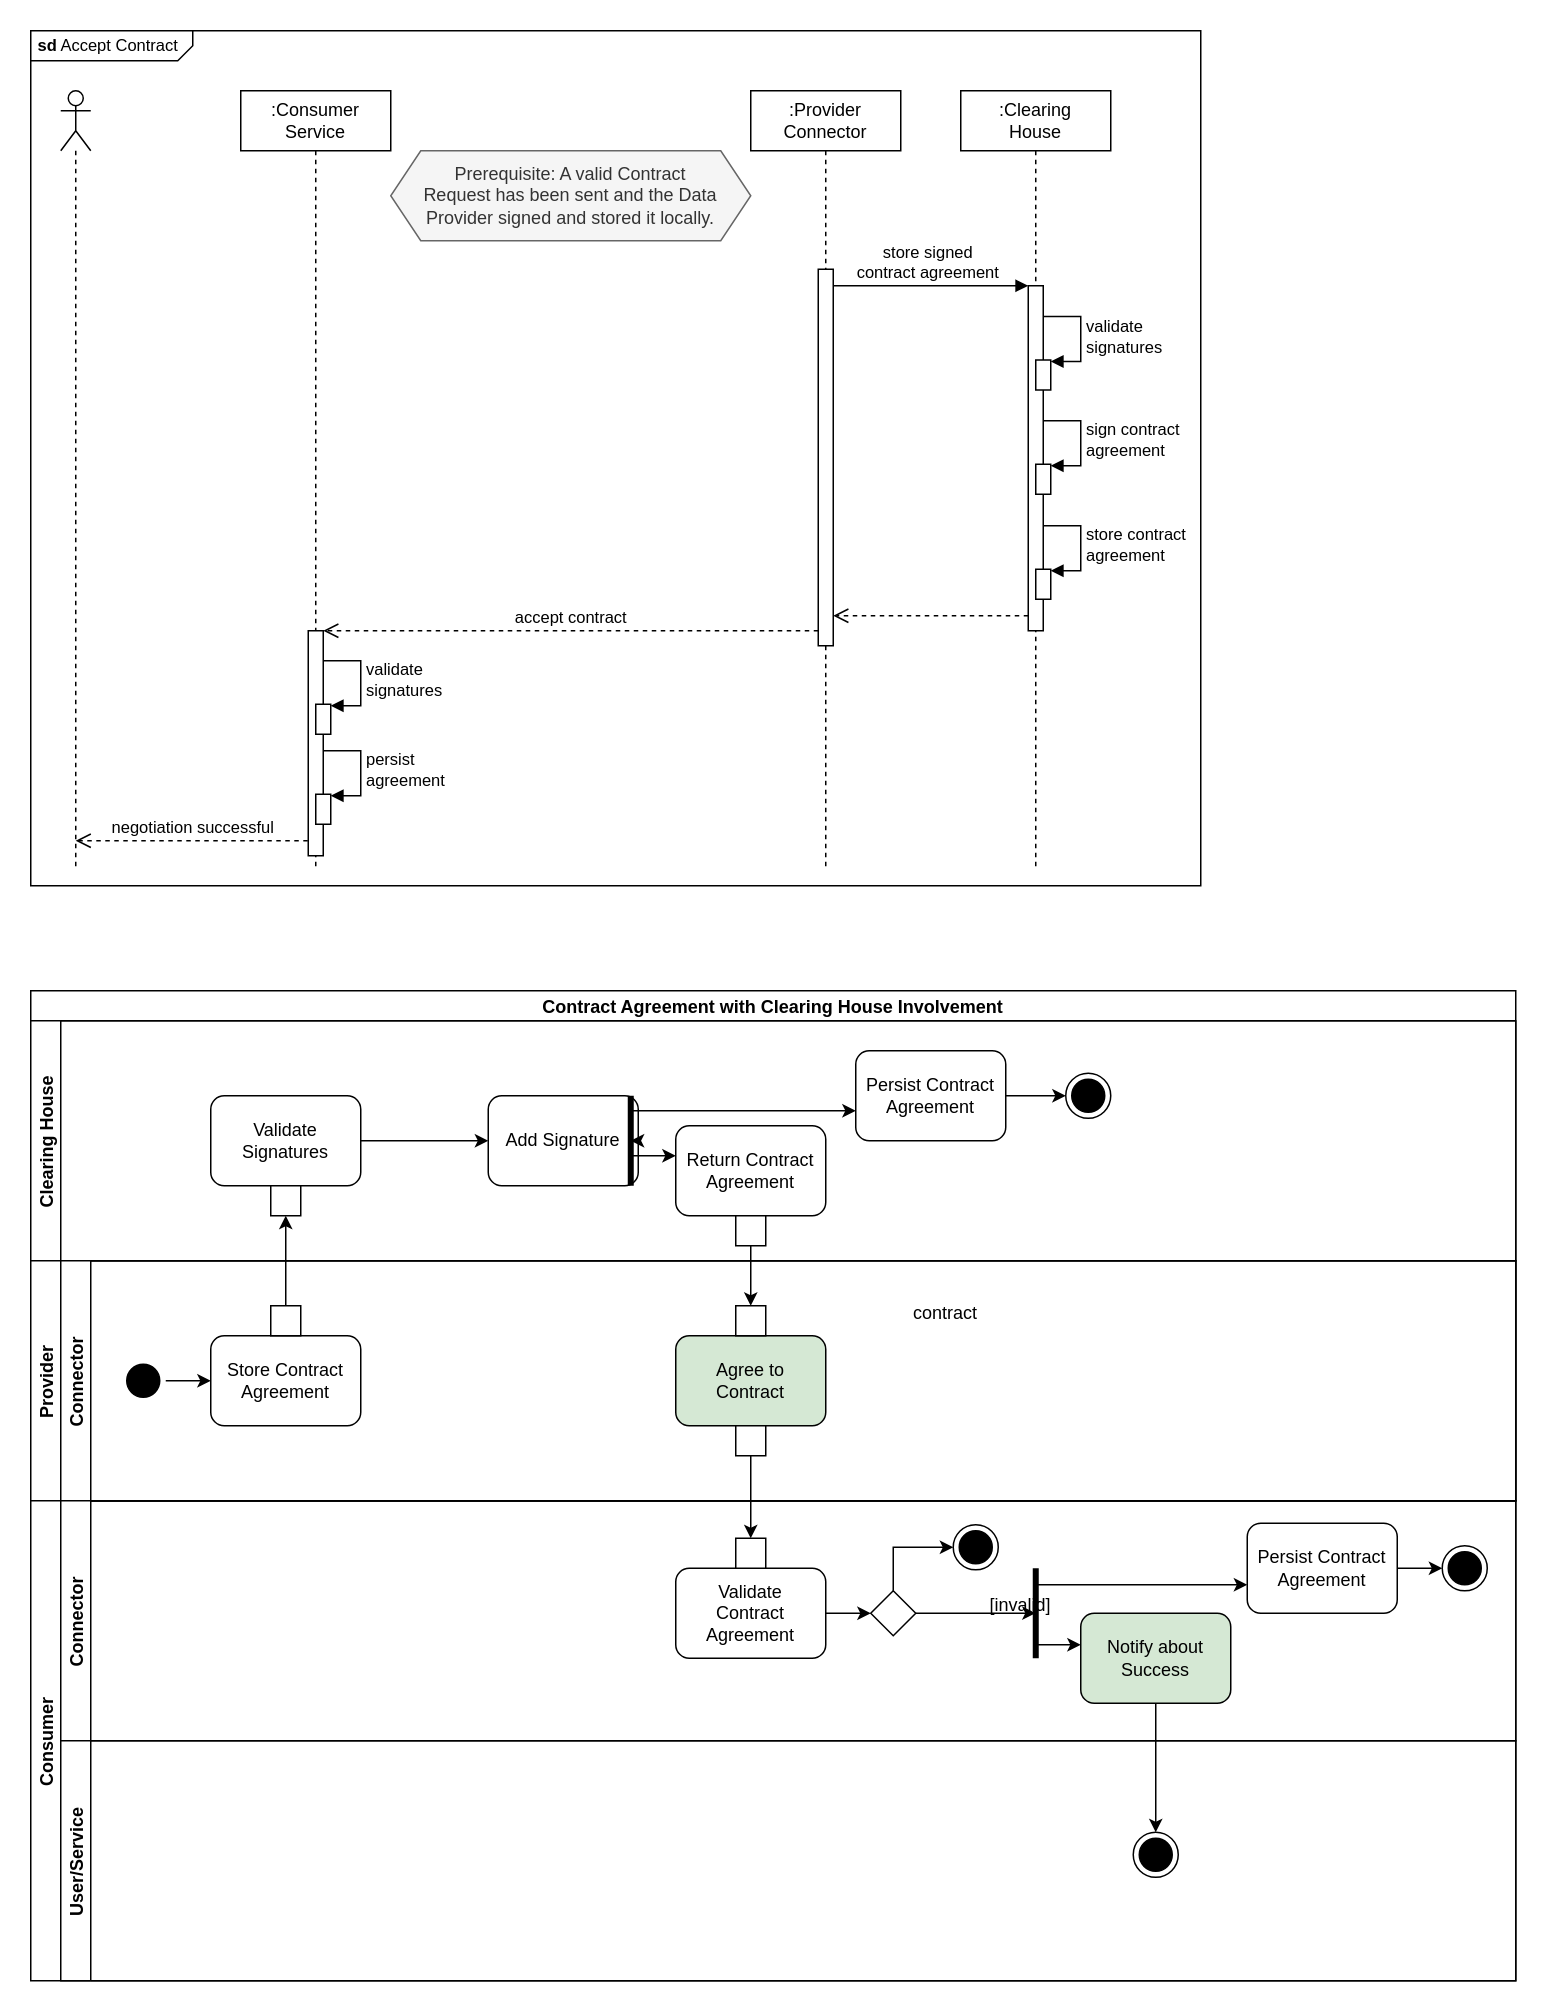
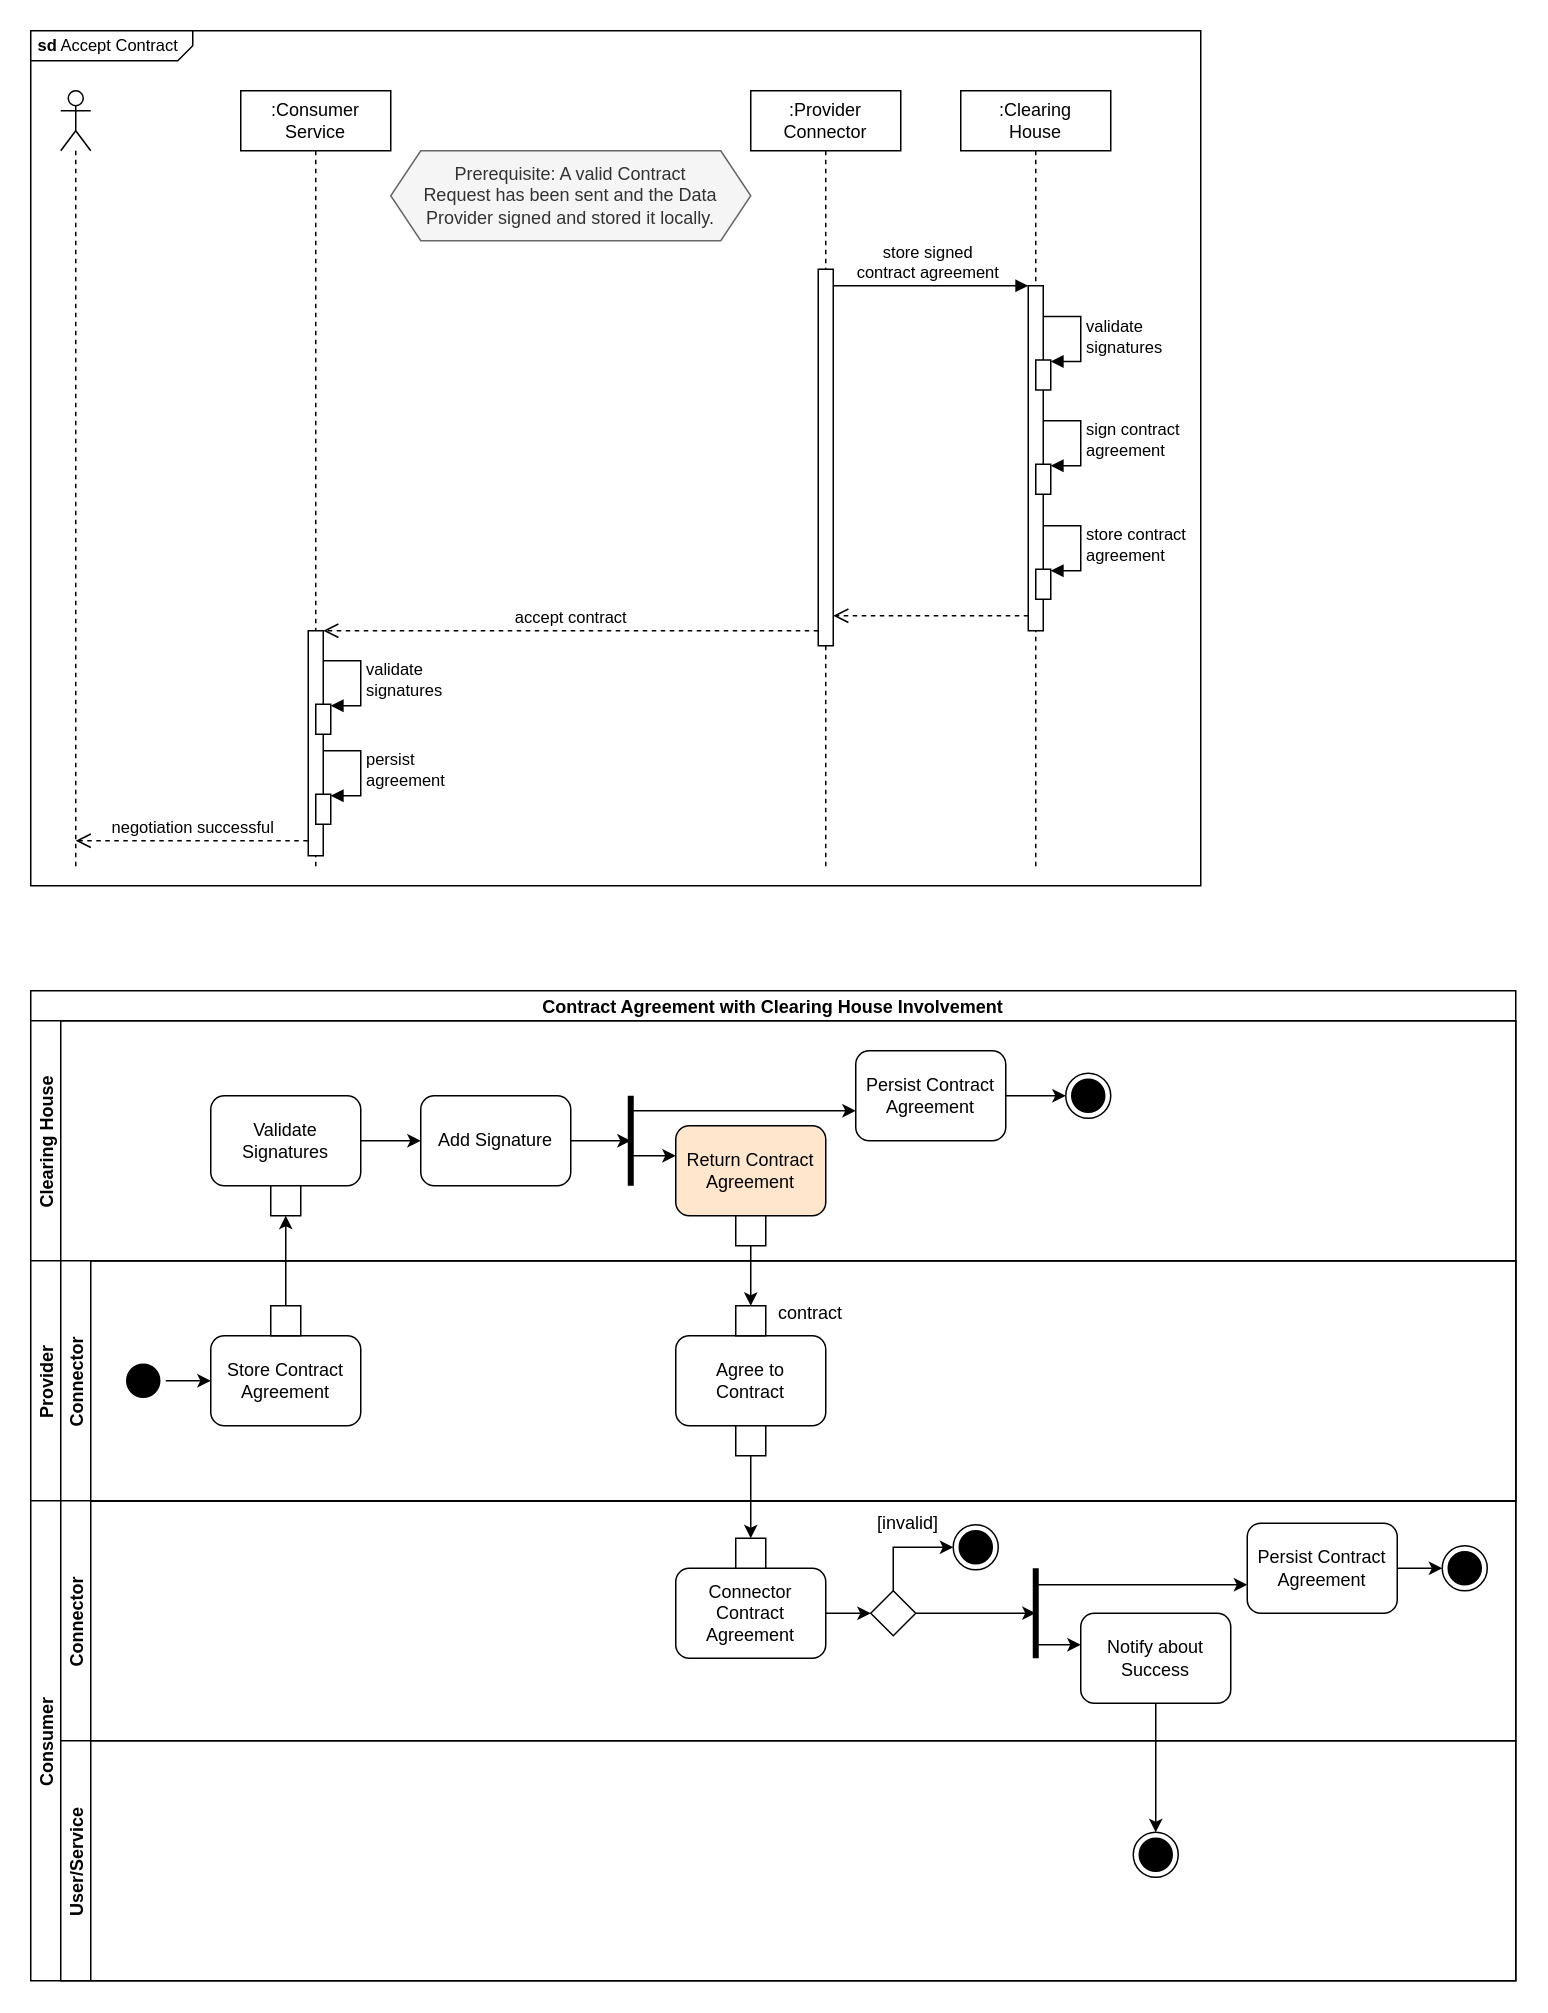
node "Add Signature": moved (563, 1141) -> (496, 1141)
node "Return Contract Agreement": fillcolor #ffffff -> #ffe6cc
node "contract": moved (946, 1313) -> (811, 1313)
node "Agree to Contract": fillcolor #d5e8d4 -> #ffffff
node "[invalid]": moved (1021, 1606) -> (908, 1523)
node "Validate Contract Agreement": label "Validate Contract Agreement" -> "Connector Contract Agreement"
node "Notify about Success": fillcolor #d5e8d4 -> #ffffff
